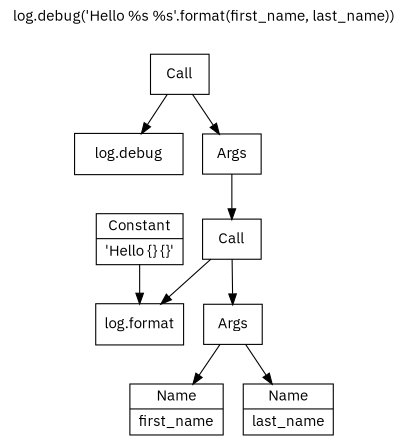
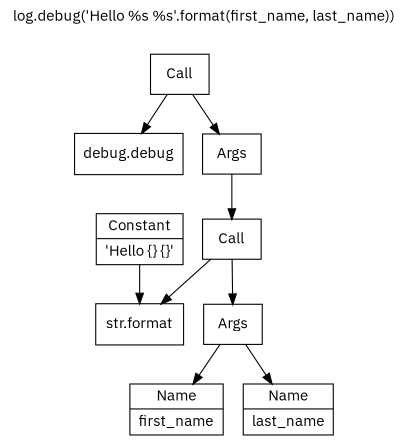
node "log.debug": label "log.debug" -> "debug.debug"
node "log.format": label "log.format" -> "str.format"
